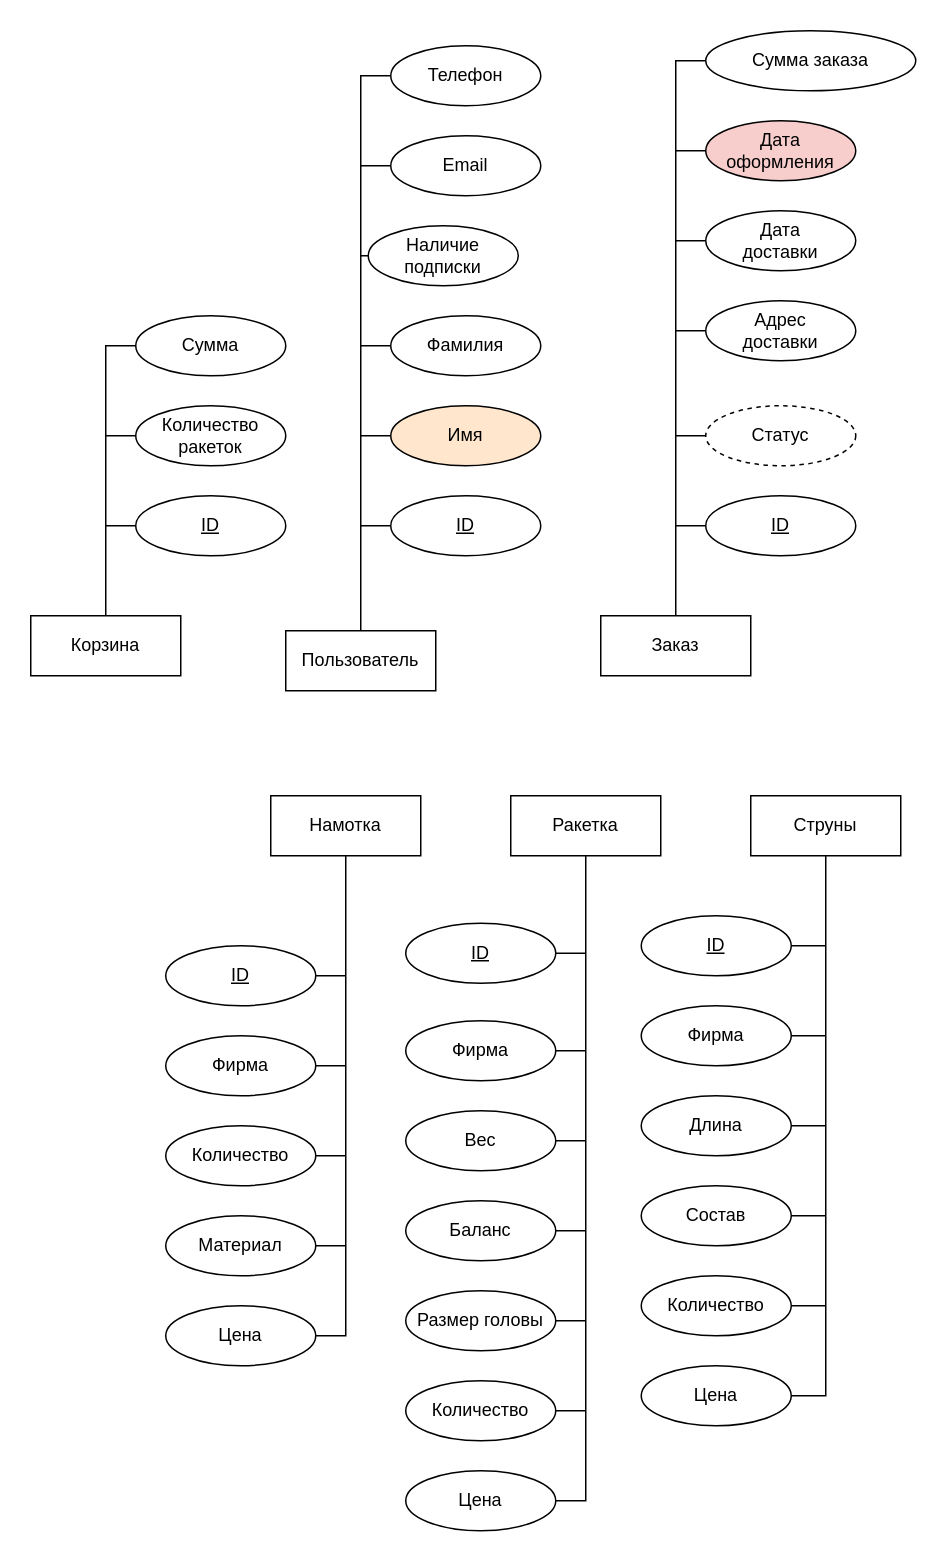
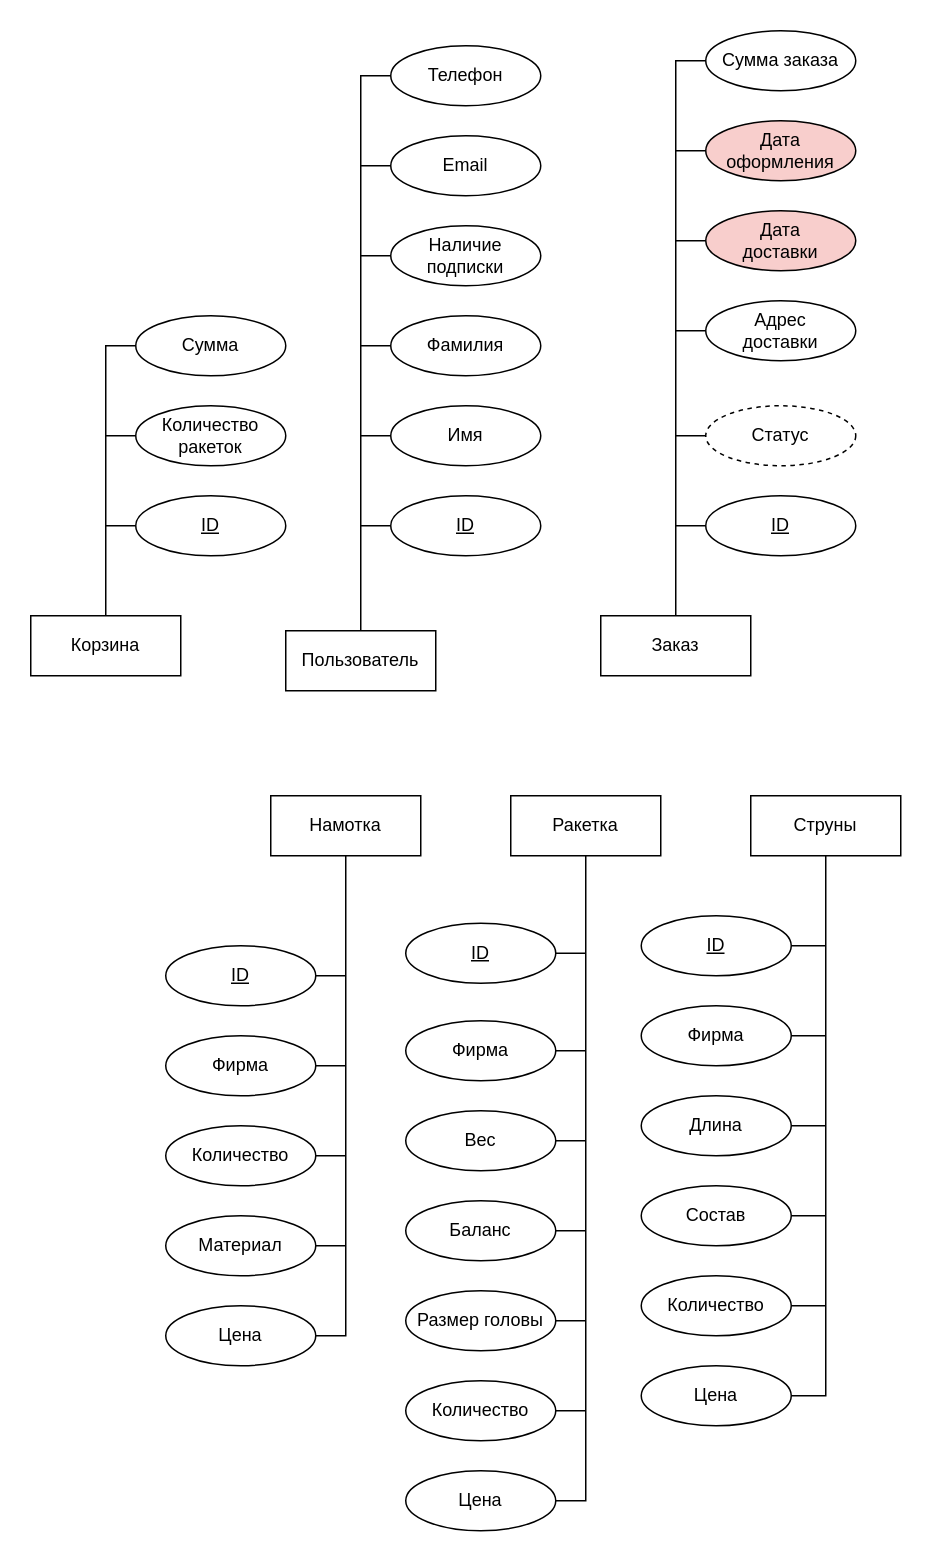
node "Сумма заказа": size 210x60 -> 150x60
node "Дата доставки": fillcolor #ffffff -> #f8cecc
node "Наличие подписки": moved (443, 256) -> (466, 256)
node "Имя": fillcolor #ffe6cc -> #ffffff
